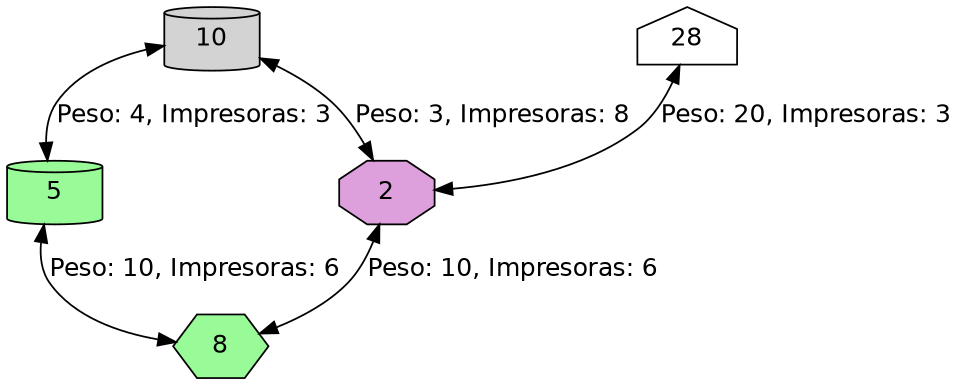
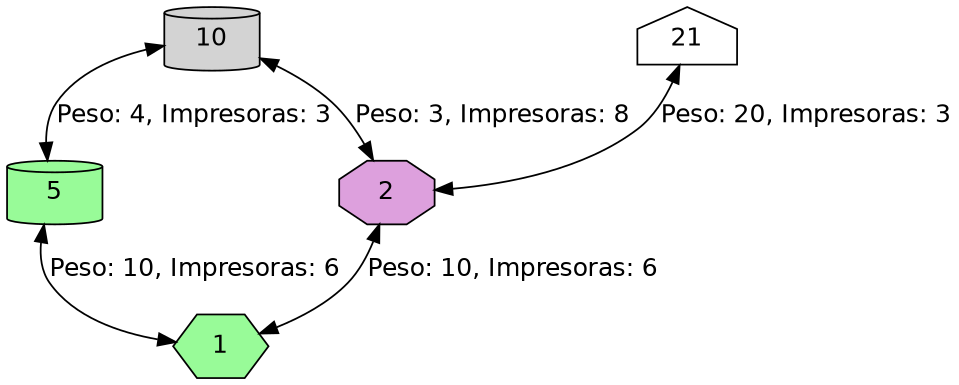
node "28": label "28" -> "21"
node "8": label "8" -> "1"
